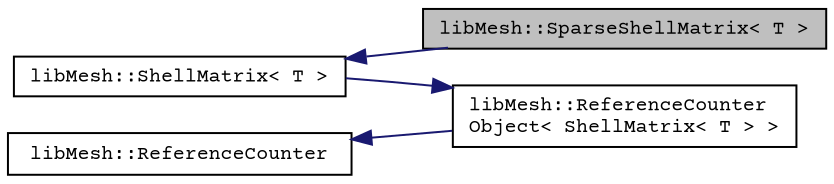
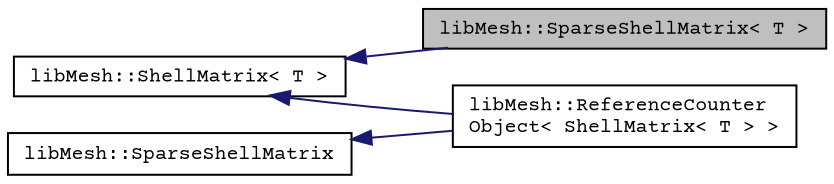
edge "libMesh::ShellMatrix< T >" -> "libMesh::ReferenceCounter Object< ShellMatrix< T > >": reversed
node "libMesh::ReferenceCounter": label "libMesh::ReferenceCounter" -> "libMesh::SparseShellMatrix"
